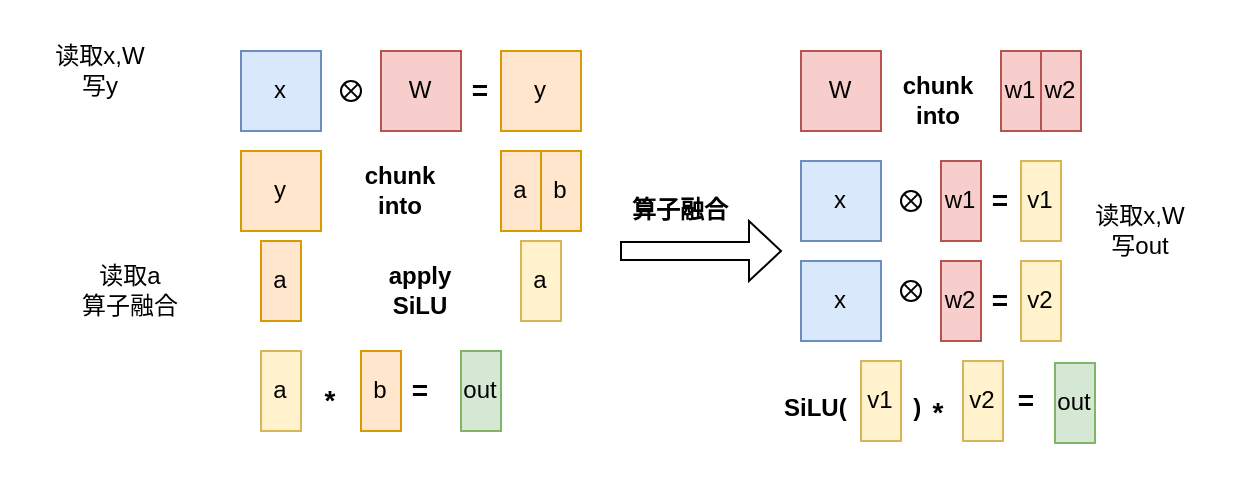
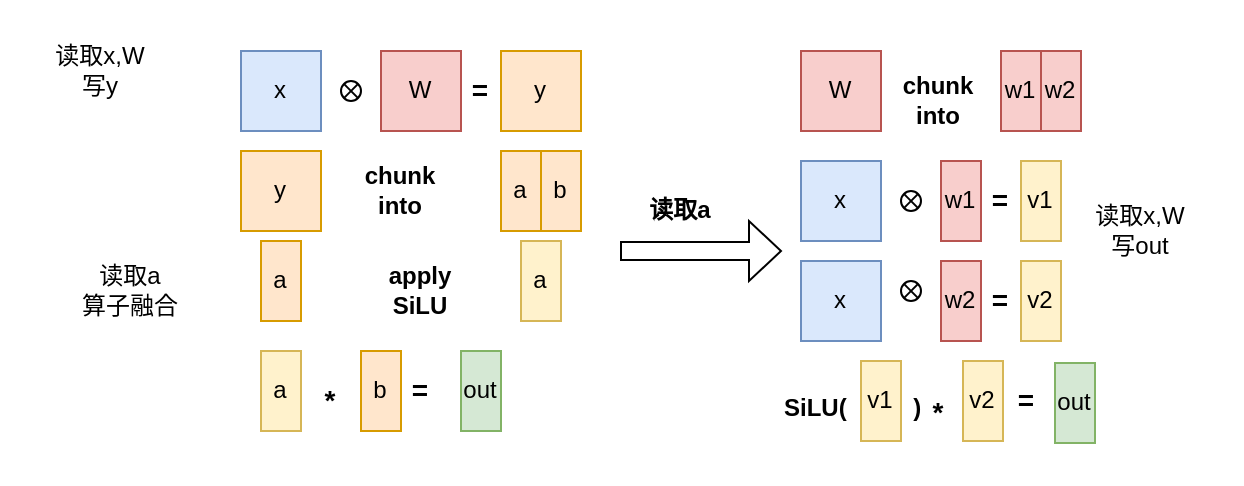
node "算子融合": label "算子融合" -> "读取a"
